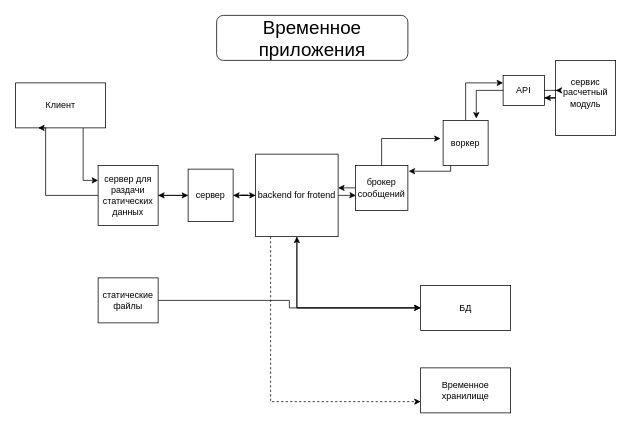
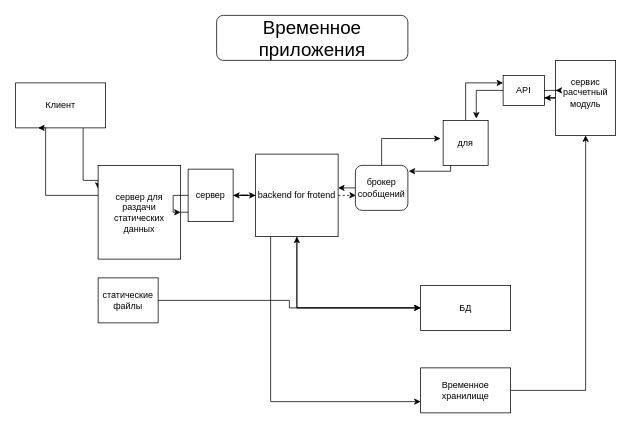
node "воркер": label "воркер" -> "для"
node "брокер сообщений": shape rectangle -> rounded rectangle
node "сервер для раздачи статических данных": size 60x60 -> 83x94
edge "backend for frotend" -> "брокер сообщений": style solid -> dashed
edge "Временное хранилище" -> "сервис расчетный модуль": added
edge "backend for frotend" -> "Временное хранилище": style dashed -> solid
